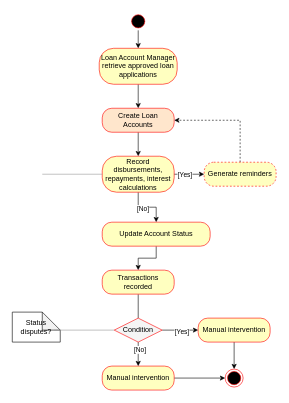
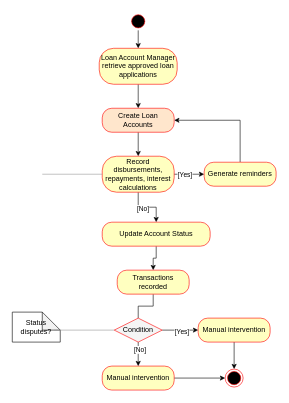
edge "Generate reminders" -> "Create Loan Accounts": style dashed -> solid
node "Generate reminders": style dashed -> solid
node "Transactions recorded": moved (138, 282) -> (153, 282)
